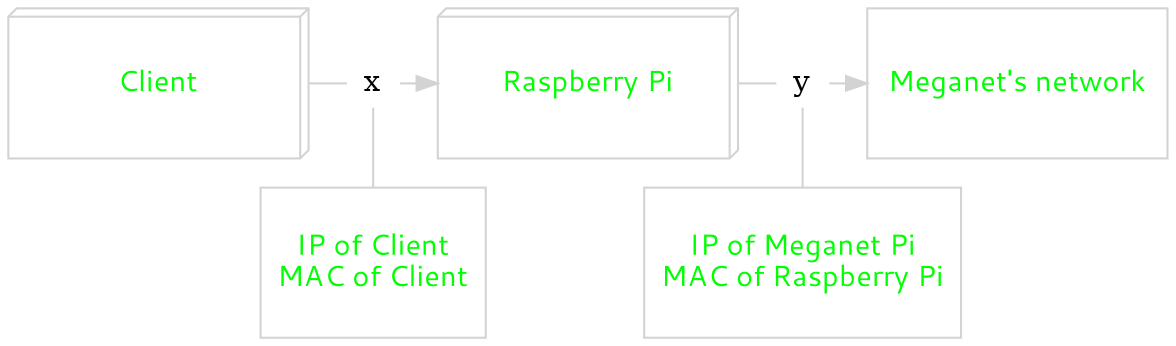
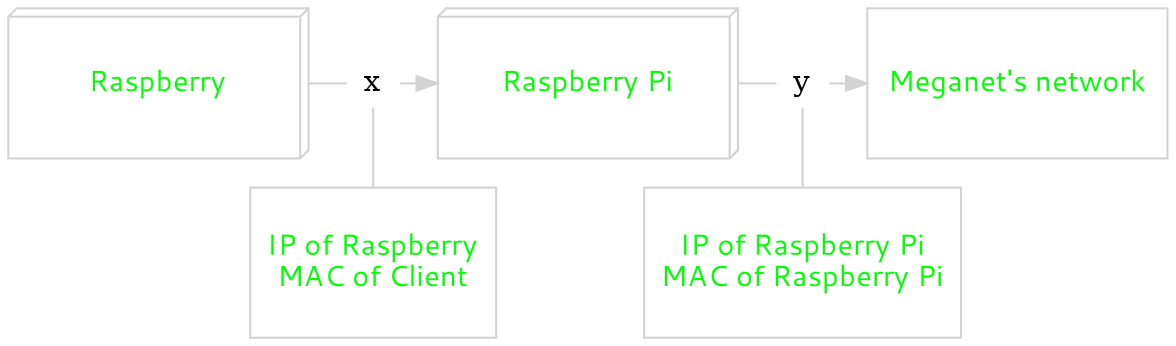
node "Client": label "Client" -> "Raspberry"
node "IP of Client MAC of Client": label "IP of Client MAC of Client" -> "IP of Raspberry MAC of Client"
node "IP of Meganet Pi MAC of Raspberry Pi": label "IP of Meganet Pi MAC of Raspberry Pi" -> "IP of Raspberry Pi MAC of Raspberry Pi"
